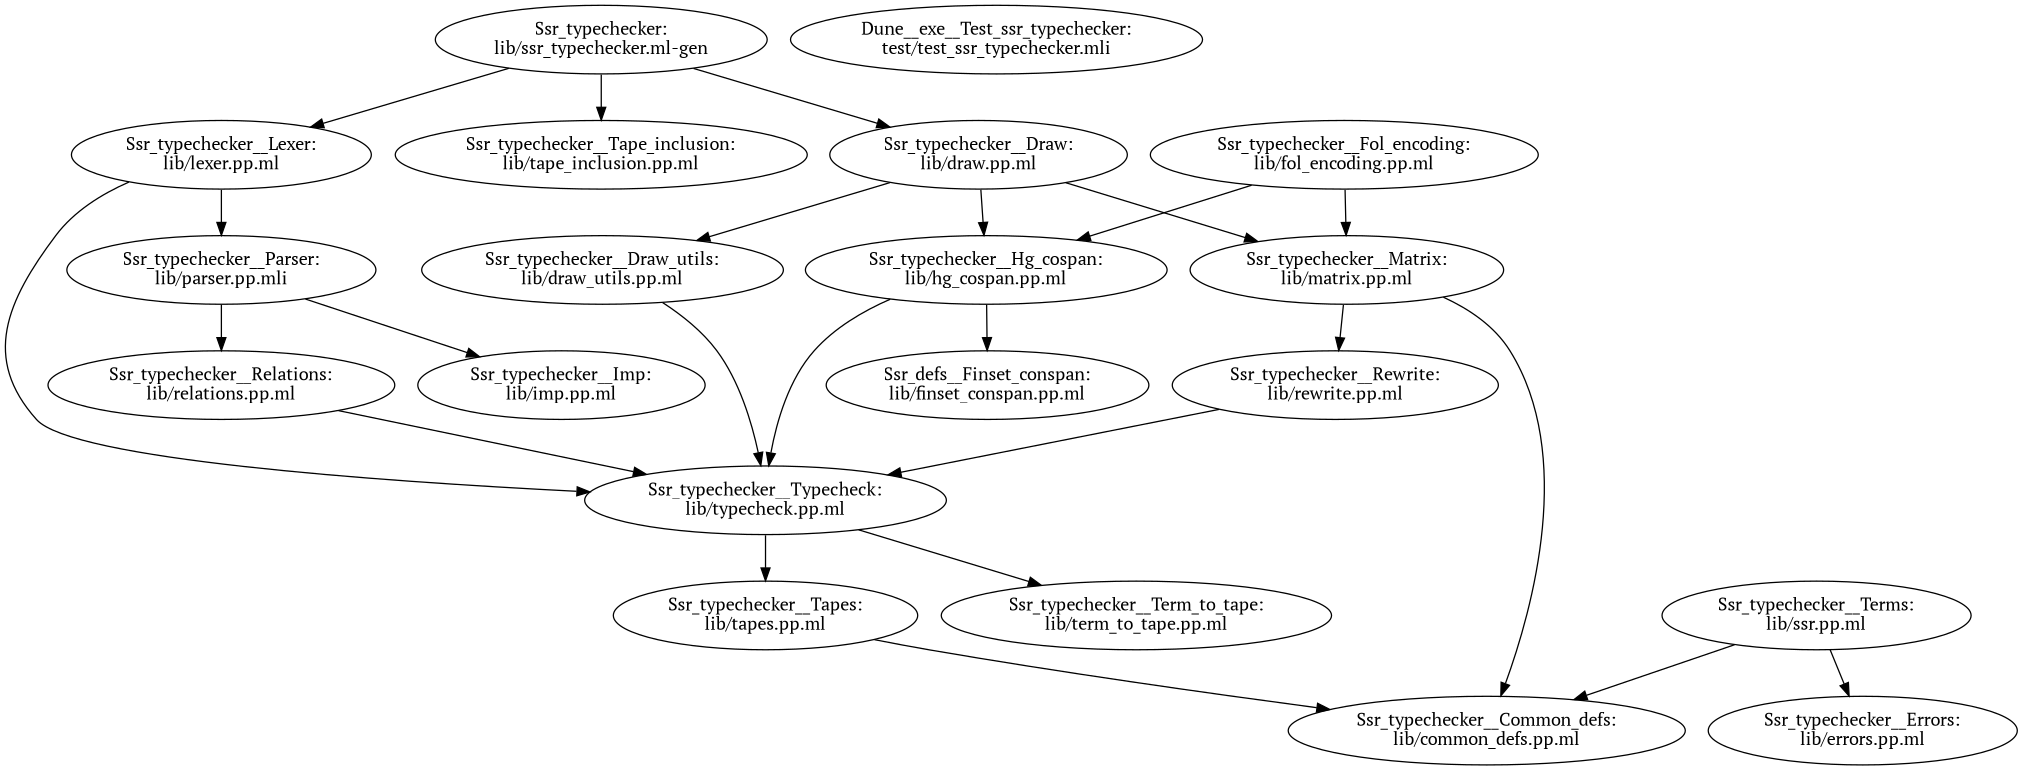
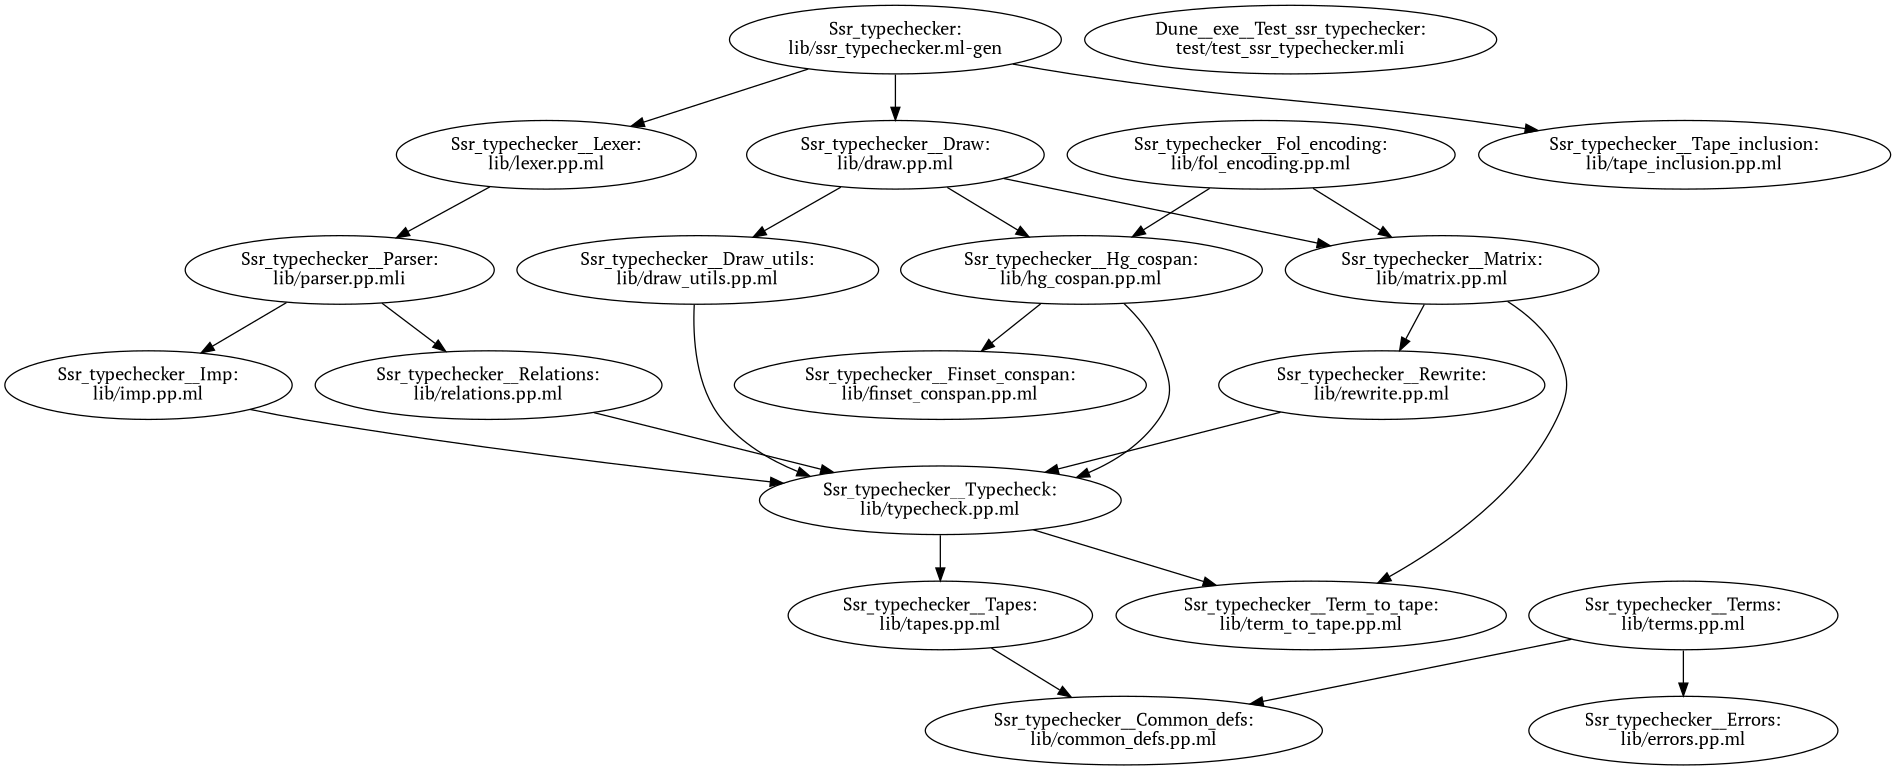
node "Ssr_defs__Finset_conspan: lib/finset_conspan.pp.ml": label "Ssr_defs__Finset_conspan: lib/finset_conspan.pp.ml" -> "Ssr_typechecker__Finset_conspan: lib/finset_conspan.pp.ml"
edge "Ssr_typechecker__Lexer: lib/lexer.pp.ml" -> "Ssr_typechecker__Typecheck: lib/typecheck.pp.ml": now "Ssr_typechecker__Imp: lib/imp.pp.ml" -> "Ssr_typechecker__Typecheck: lib/typecheck.pp.ml"
edge "Ssr_typechecker__Matrix: lib/matrix.pp.ml" -> "Ssr_typechecker__Common_defs: lib/common_defs.pp.ml": now "Ssr_typechecker__Matrix: lib/matrix.pp.ml" -> "Ssr_typechecker__Term_to_tape: lib/term_to_tape.pp.ml"
node "Ssr_typechecker__Terms: lib/ssr.pp.ml": label "Ssr_typechecker__Terms: lib/ssr.pp.ml" -> "Ssr_typechecker__Terms: lib/terms.pp.ml"
